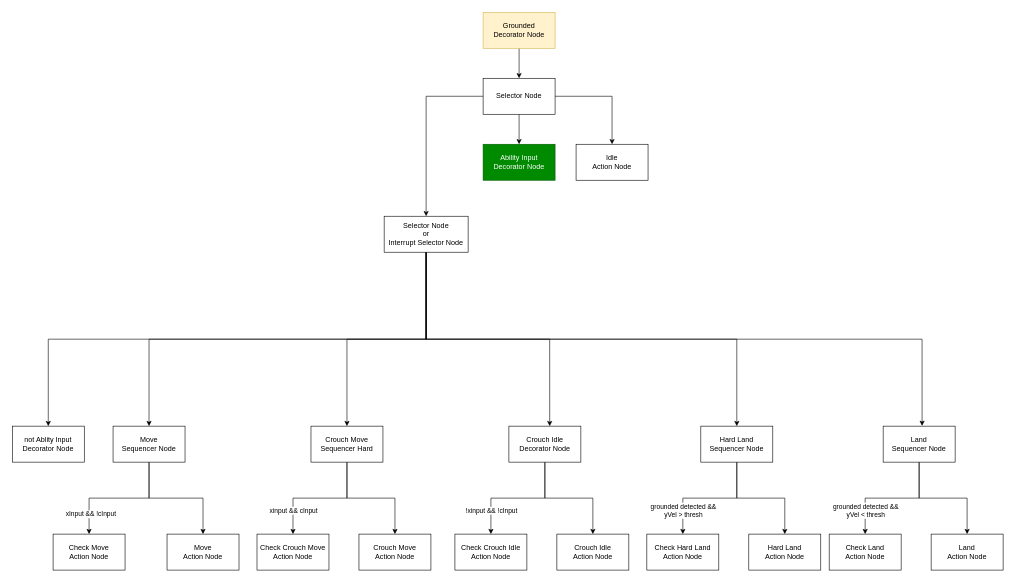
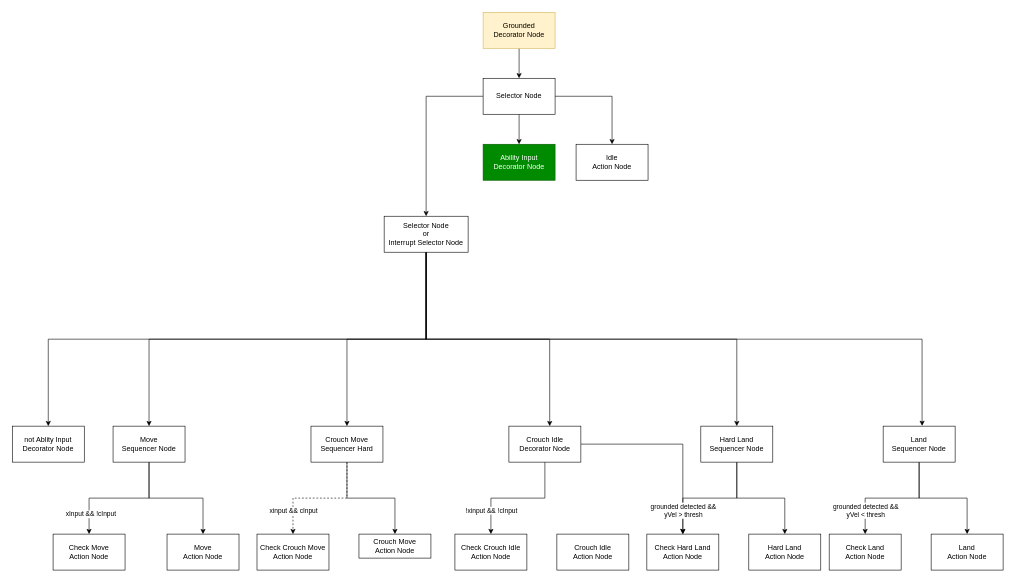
edge "Crouch Move Sequencer Hard" -> "Check Crouch Move Action Node": style solid -> dashed
edge "Crouch Idle Decorator Node" -> "Crouch Idle Action Node": now "Crouch Idle Decorator Node" -> "Check Hard Land Action Node"
node "Crouch Move Action Node": size 72x36 -> 72x24
